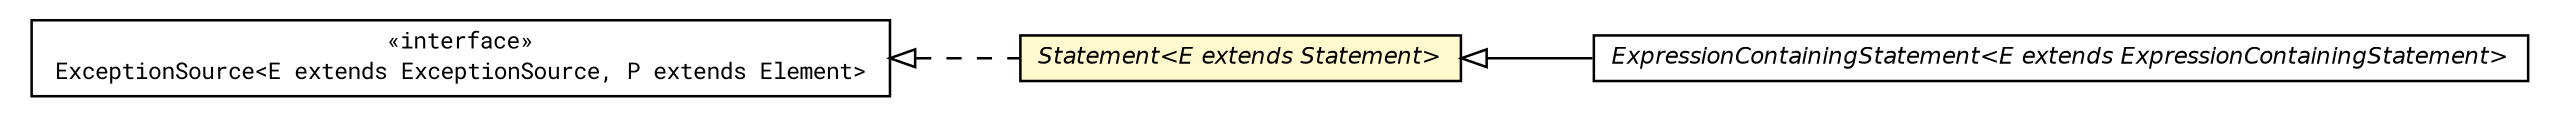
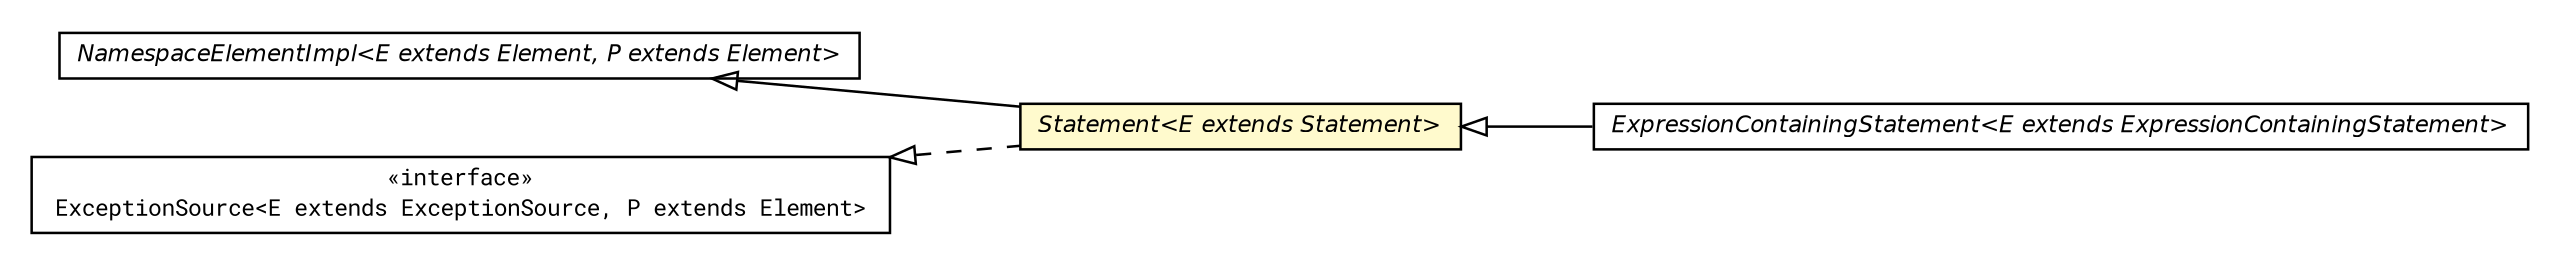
node "NamespaceElementImpl<E extends Element, P extends Element>": added
